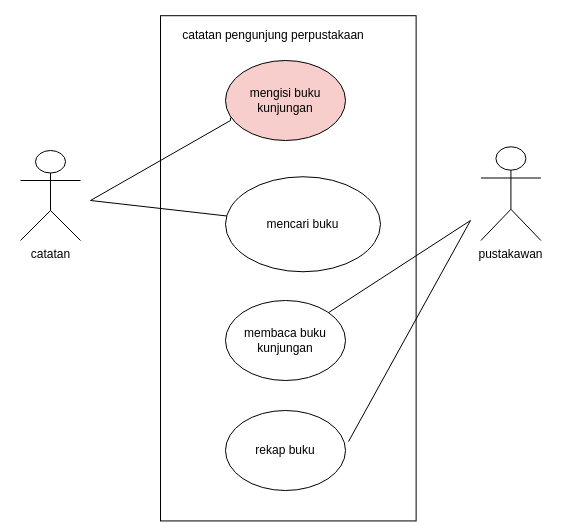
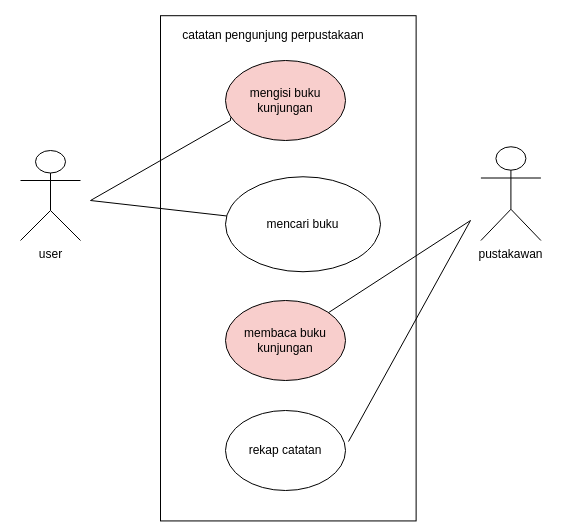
node "catatan": label "catatan" -> "user"
node "membaca buku kunjungan": fillcolor #ffffff -> #f8cecc
node "rekap buku": label "rekap buku" -> "rekap catatan"
